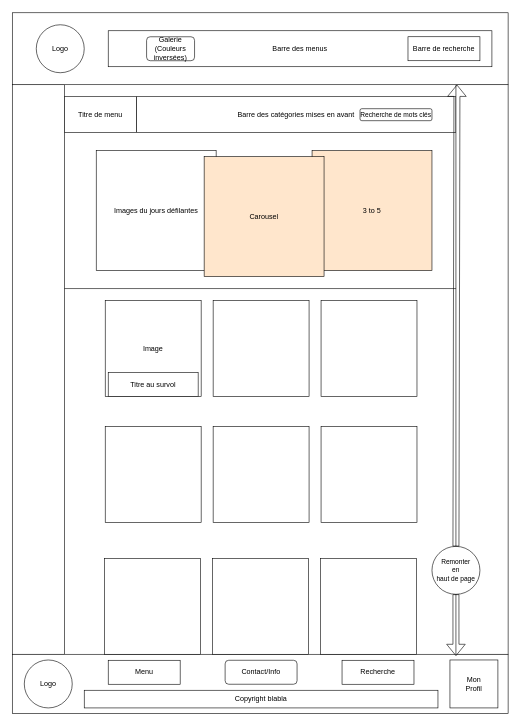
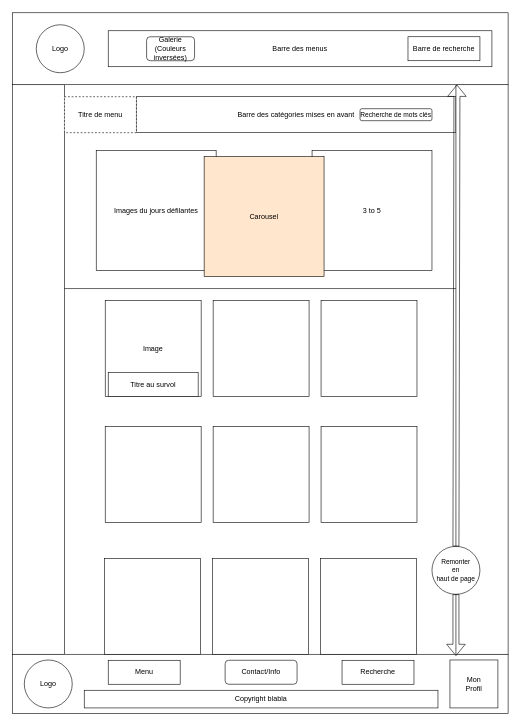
node "Titre de menu": style solid -> dashed
node "3 to 5": fillcolor #ffe6cc -> #ffffff
